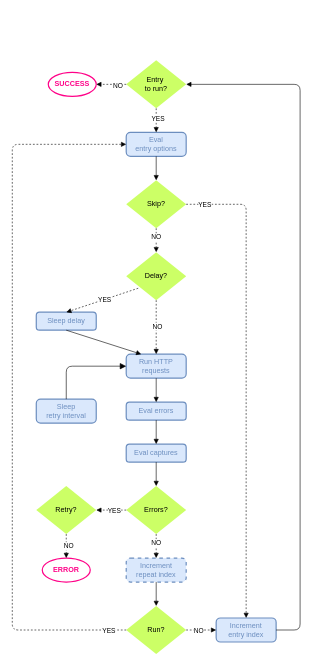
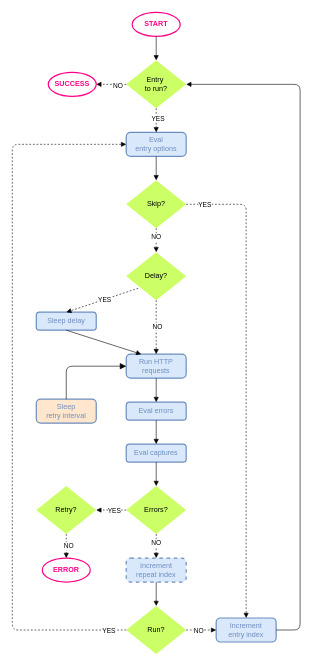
node "START": added
edge "START" -> "Entry to run?": added
node "Sleep retry interval": fillcolor #dae8fc -> #ffe6cc
